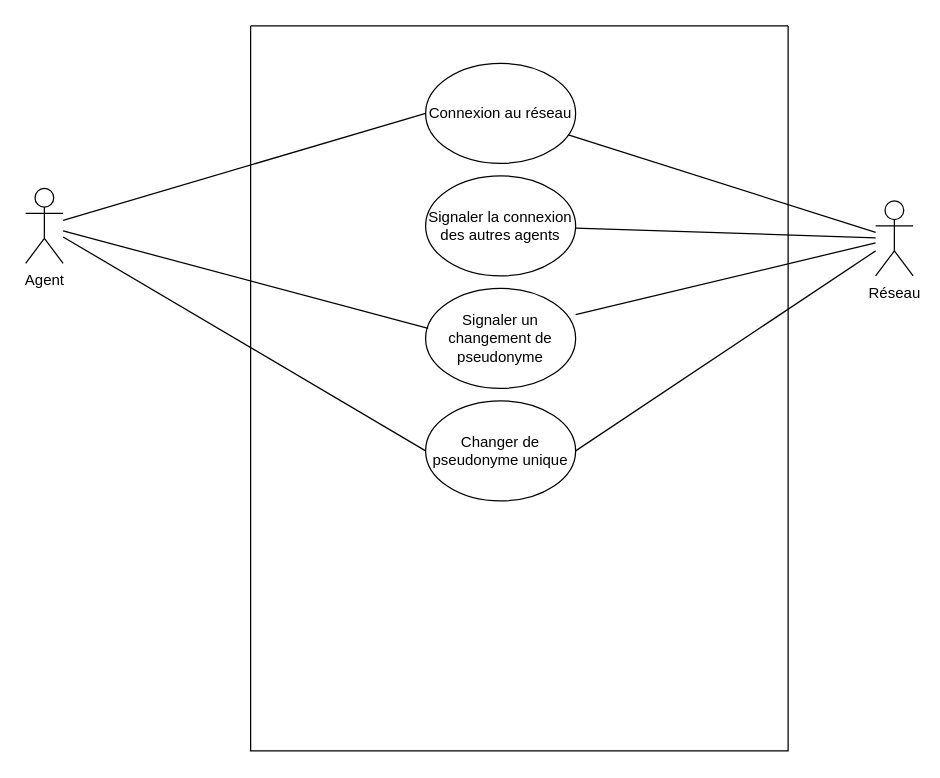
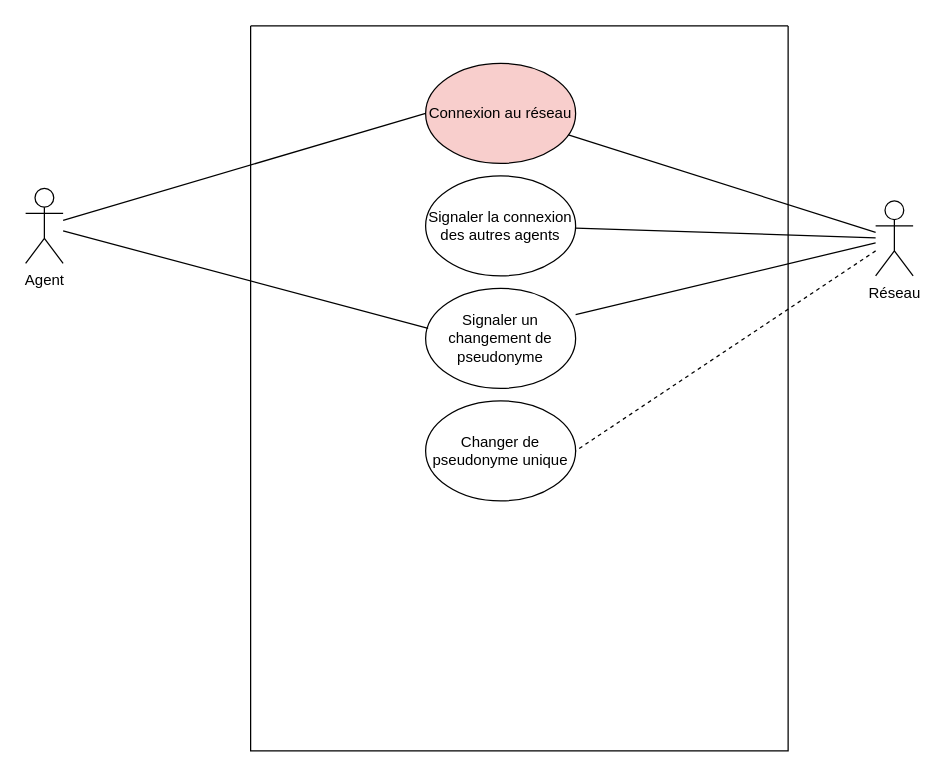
node "Connexion au réseau": fillcolor #ffffff -> #f8cecc
edge "Agent" -- "Changer de pseudonyme unique": removed
edge "Réseau" -- "Changer de pseudonyme unique": style solid -> dashed
